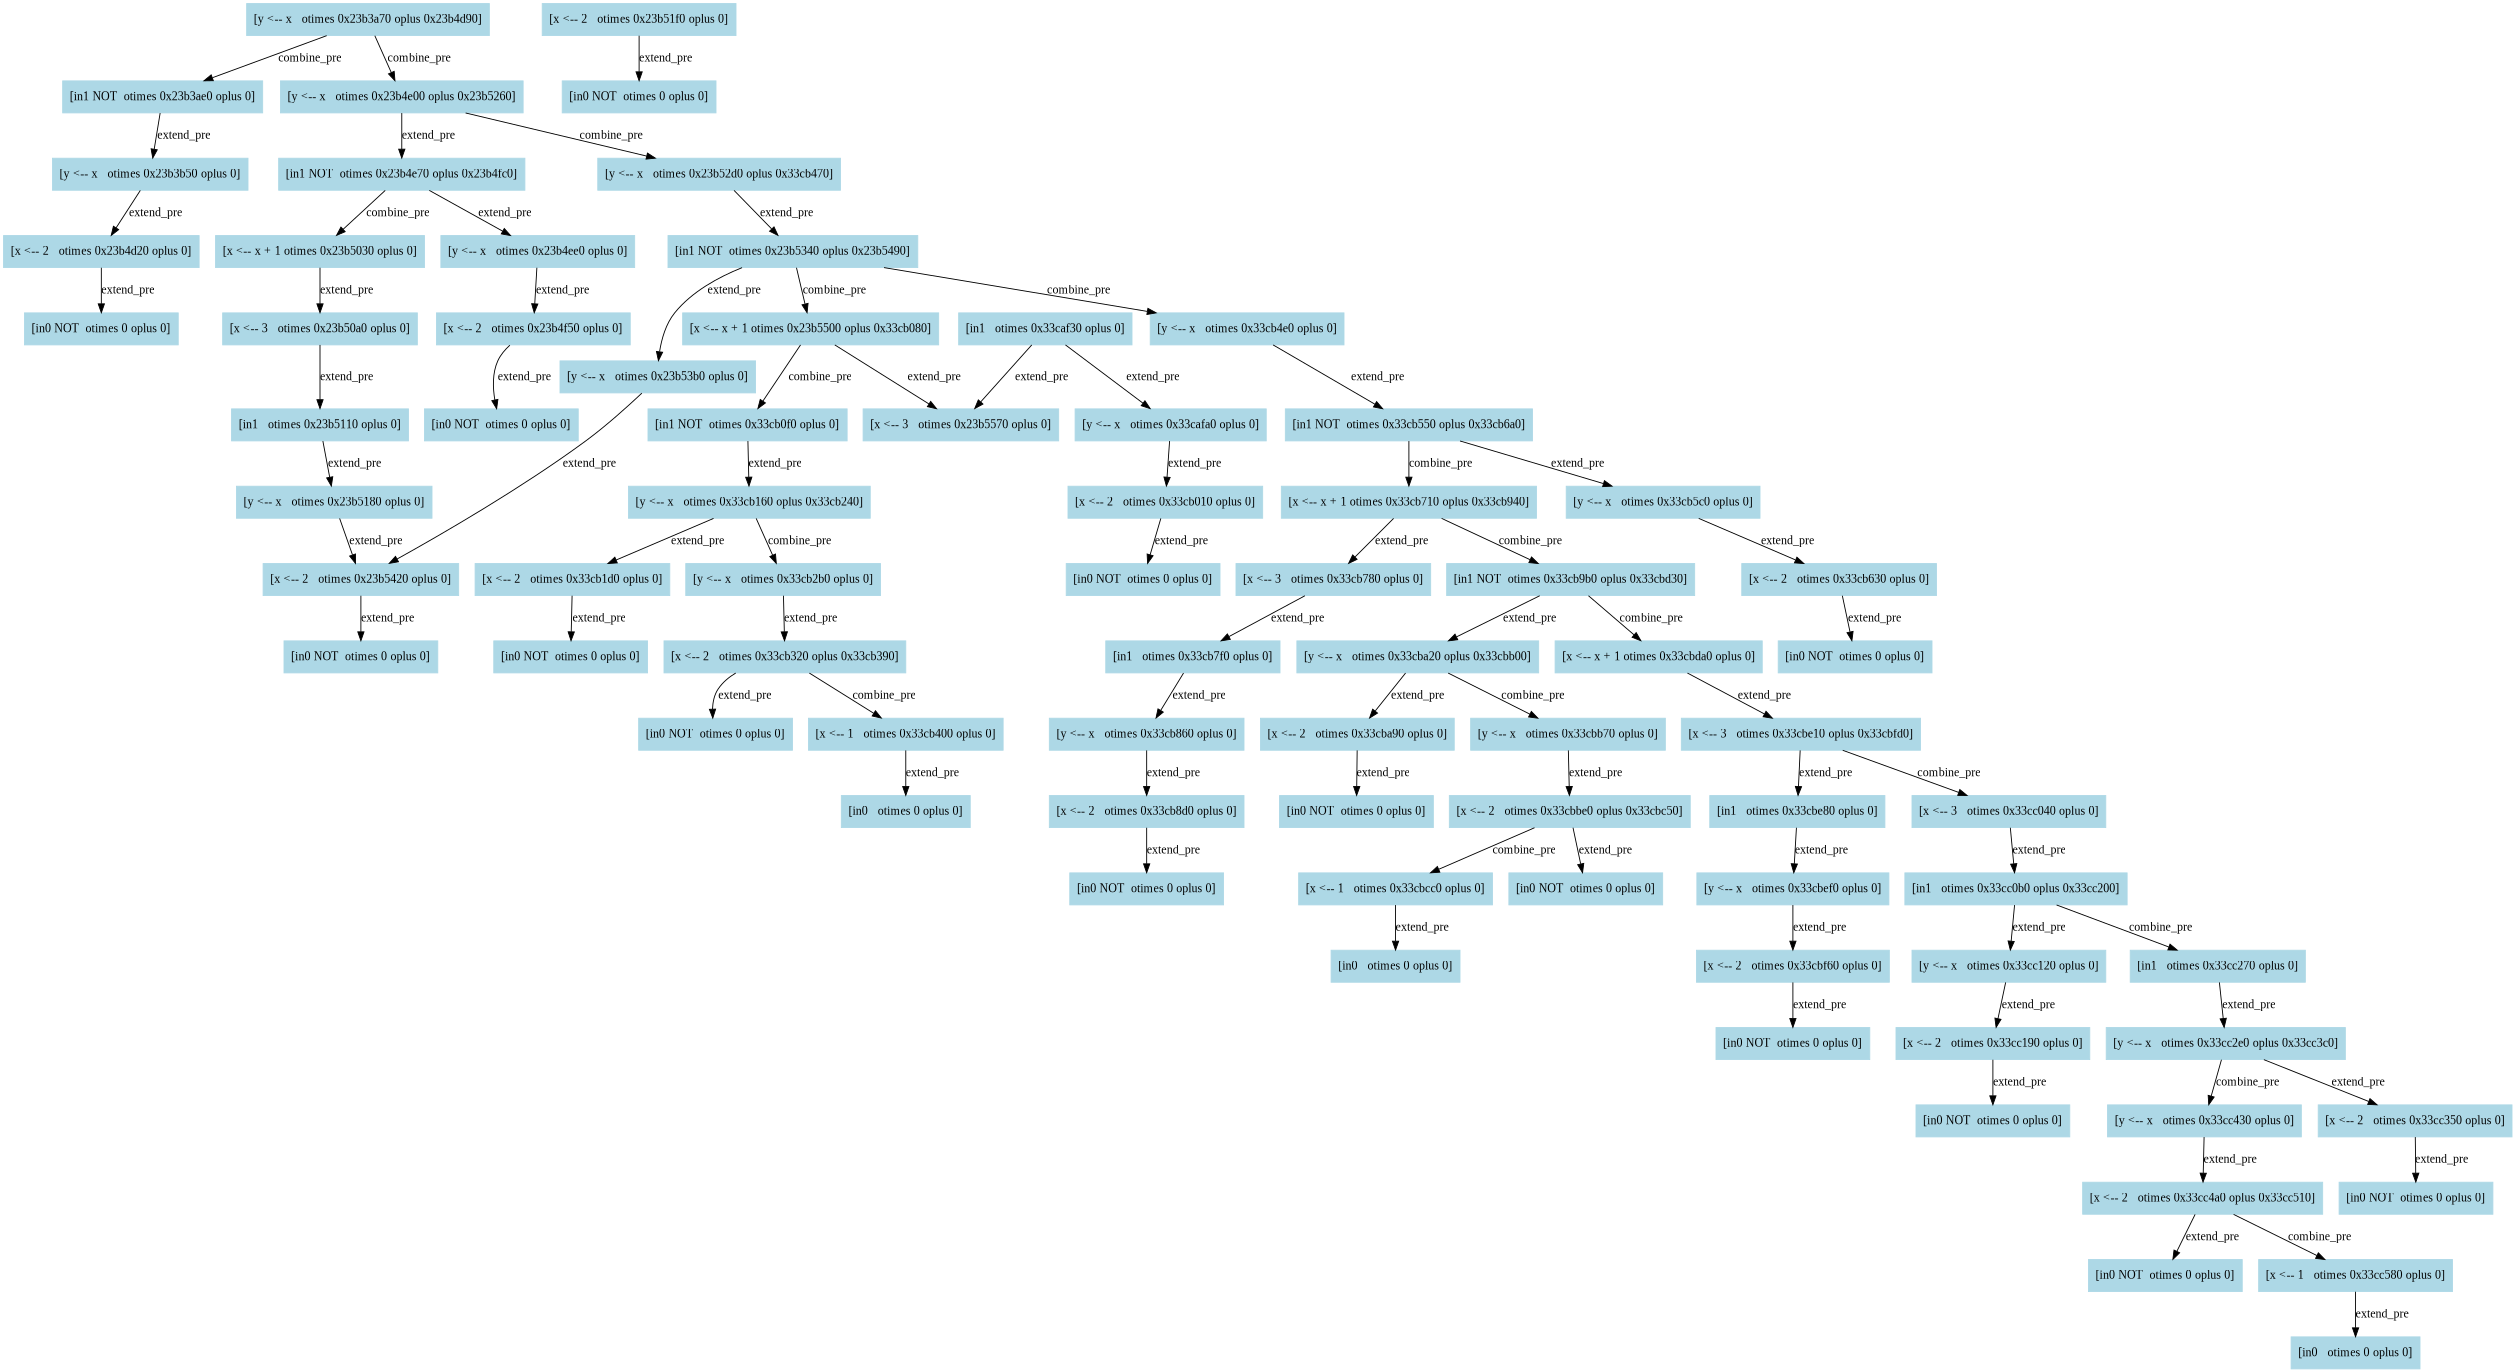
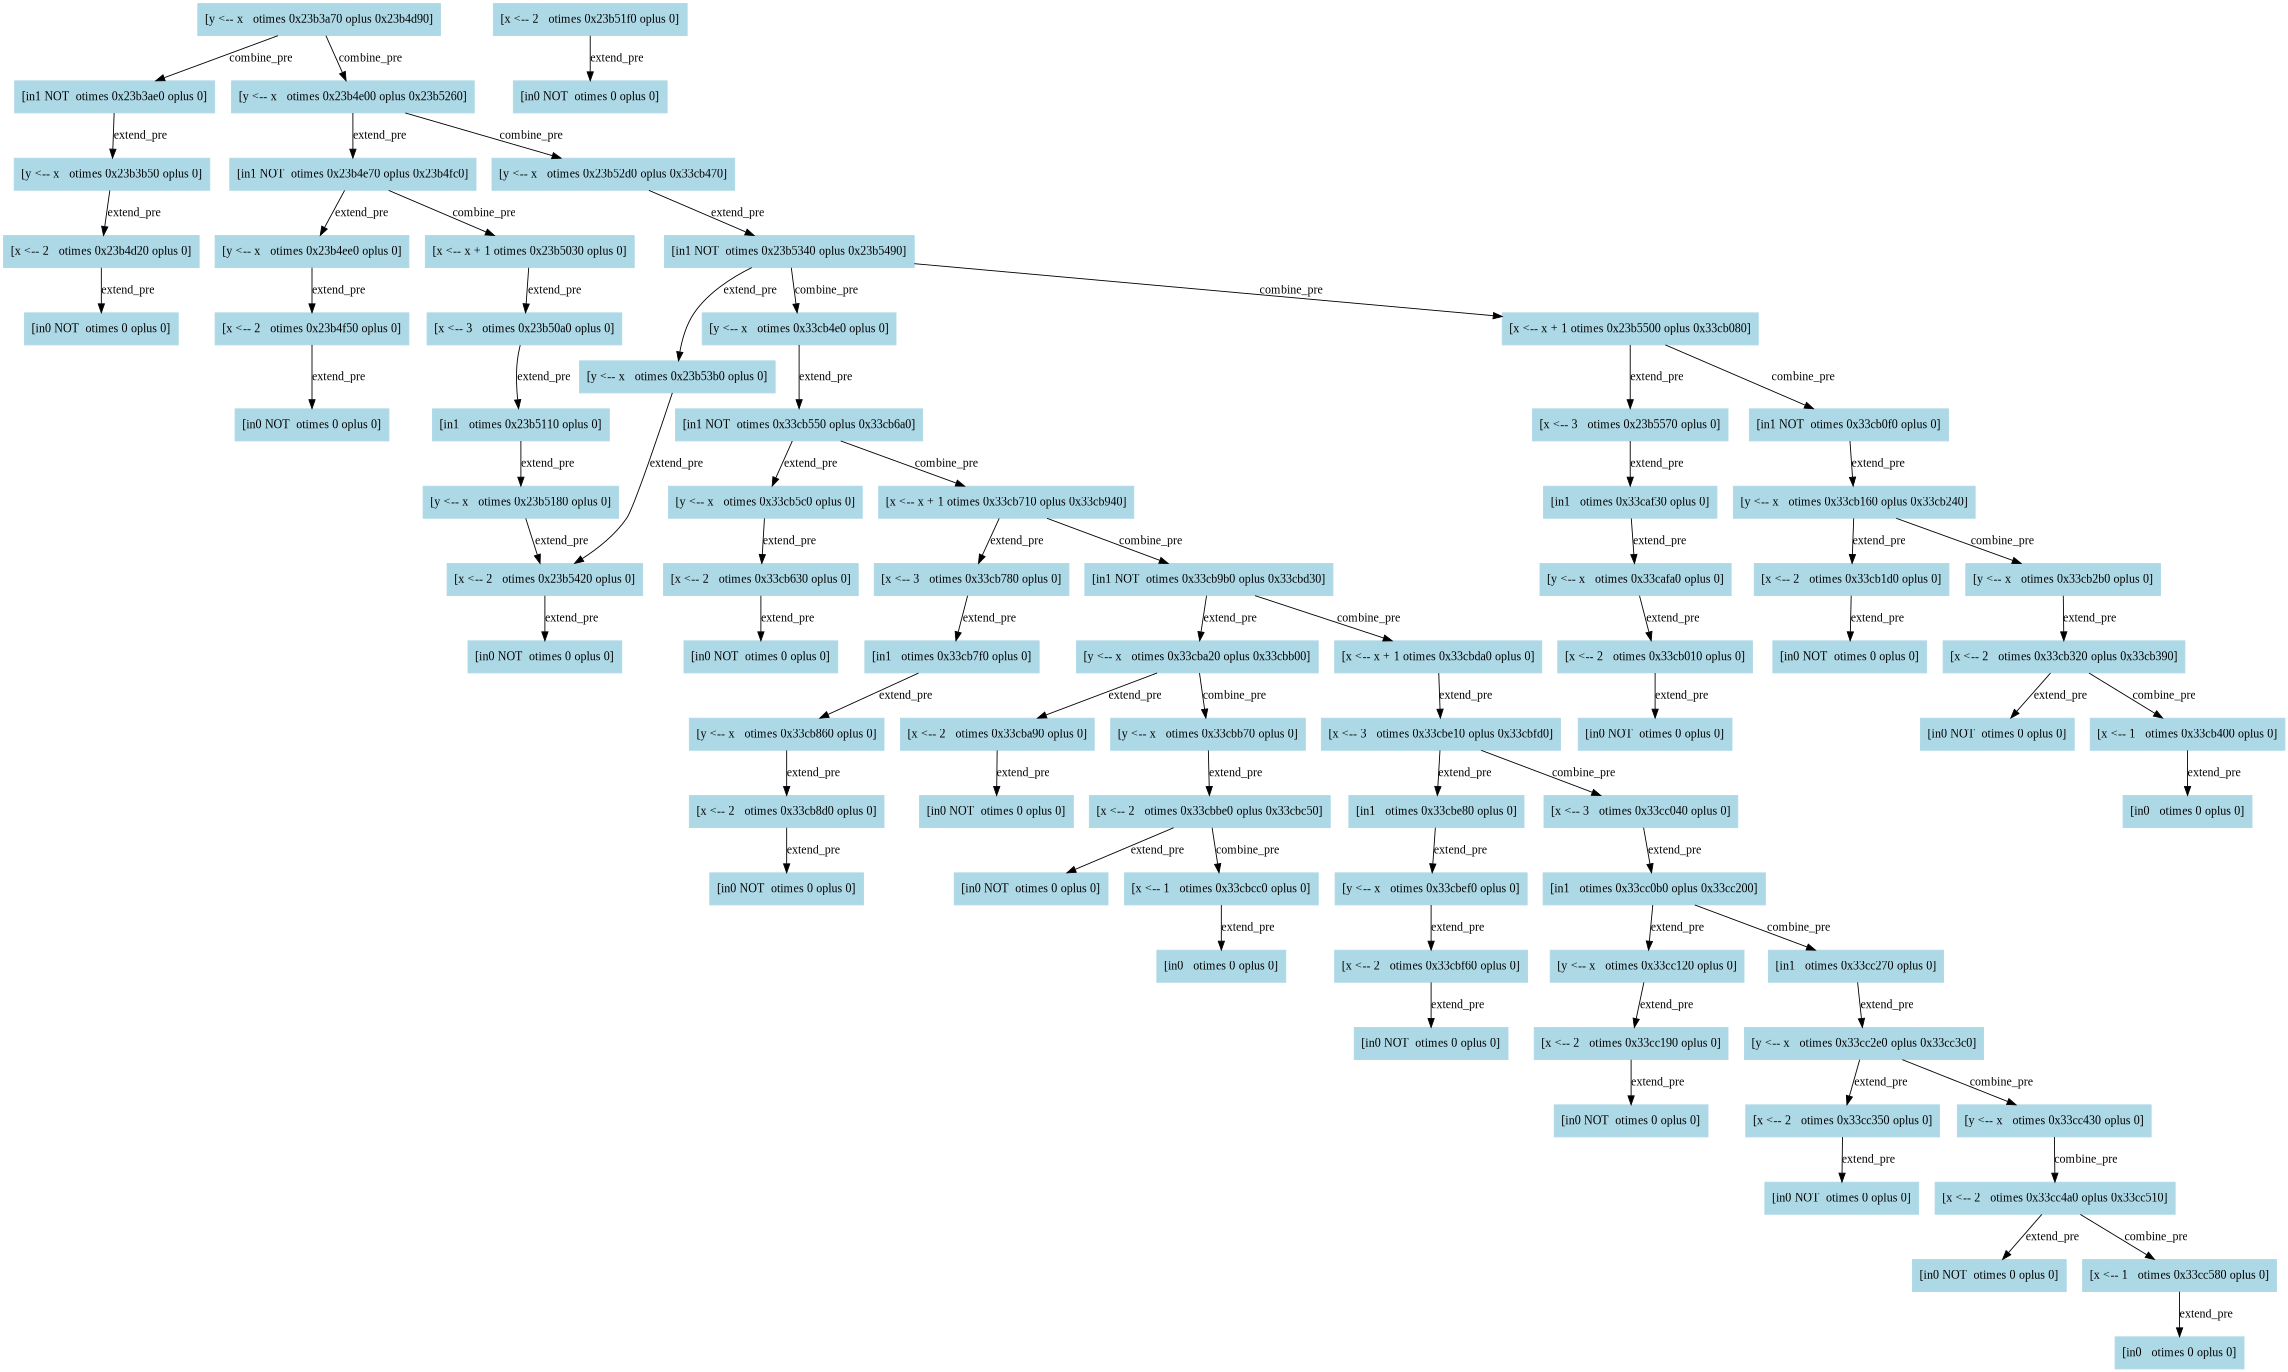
edge "[in1   otimes 0x33caf30 oplus 0]" -> "[x <-- 3   otimes 0x23b5570 oplus 0]": reversed
edge "[y <-- x   otimes 0x33cc430 oplus 0]" -> "[x <-- 2   otimes 0x33cc4a0 oplus 0x33cc510]": label "extend_pre" -> "combine_pre"
